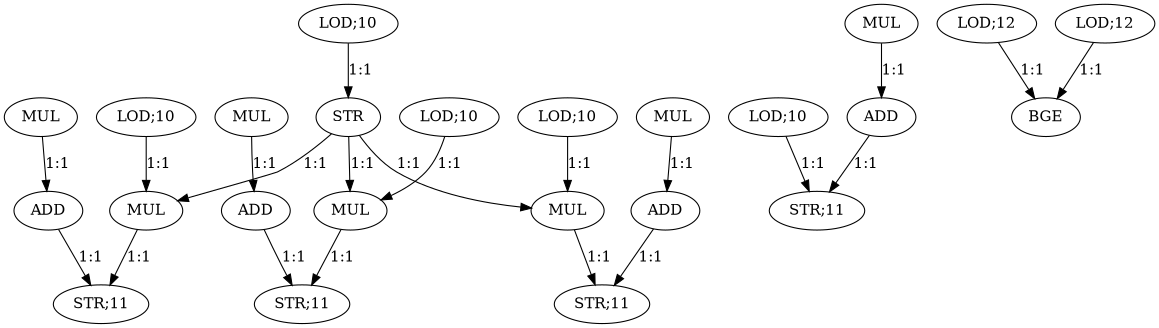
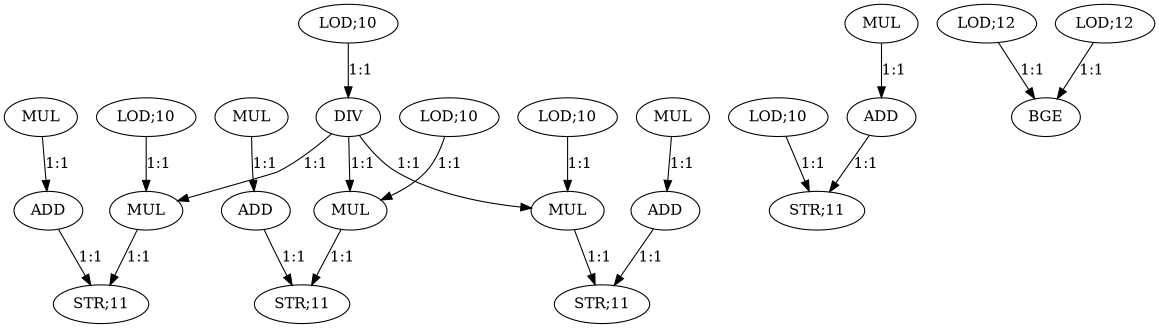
node "STR": label "STR" -> "DIV"
